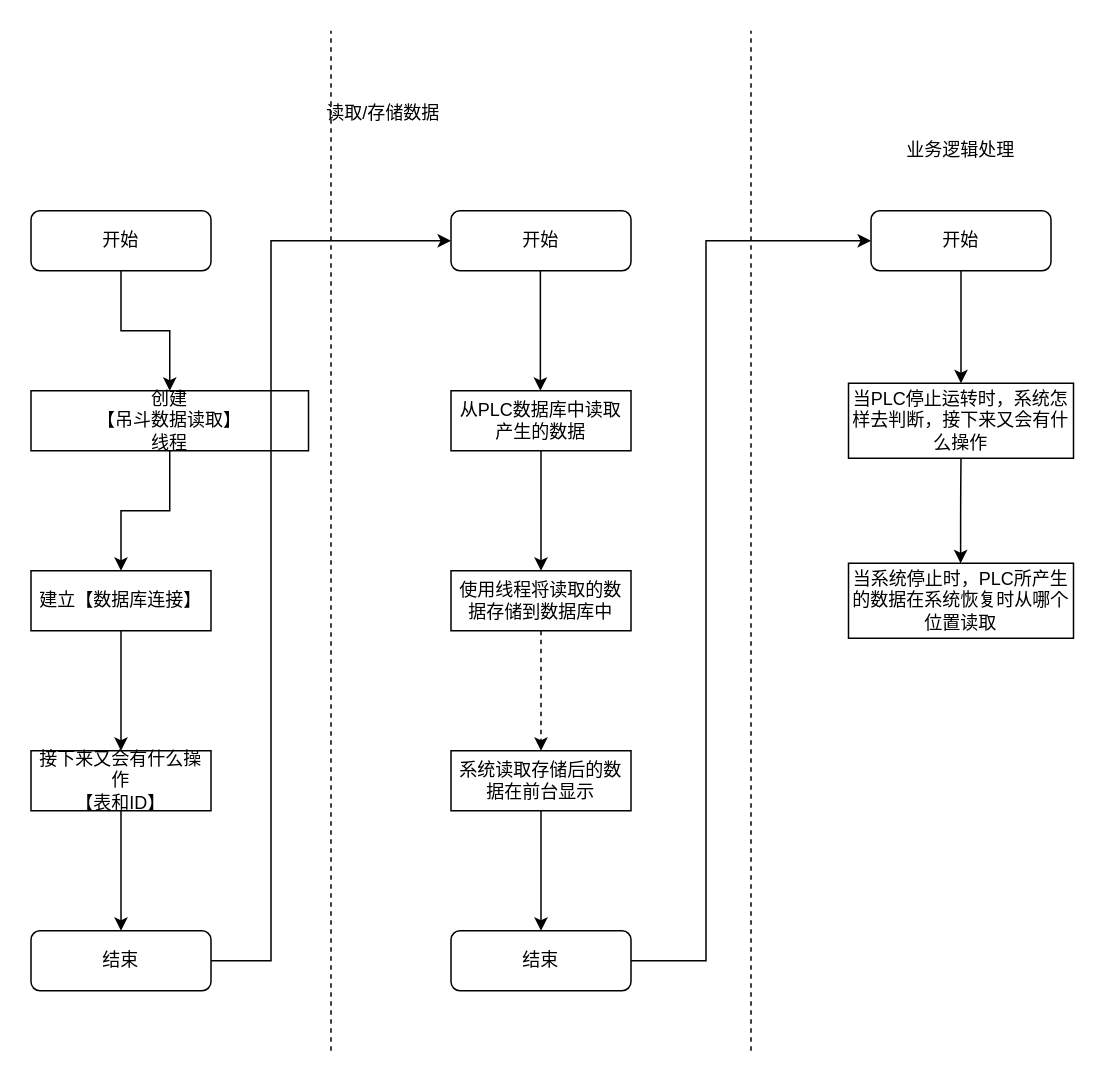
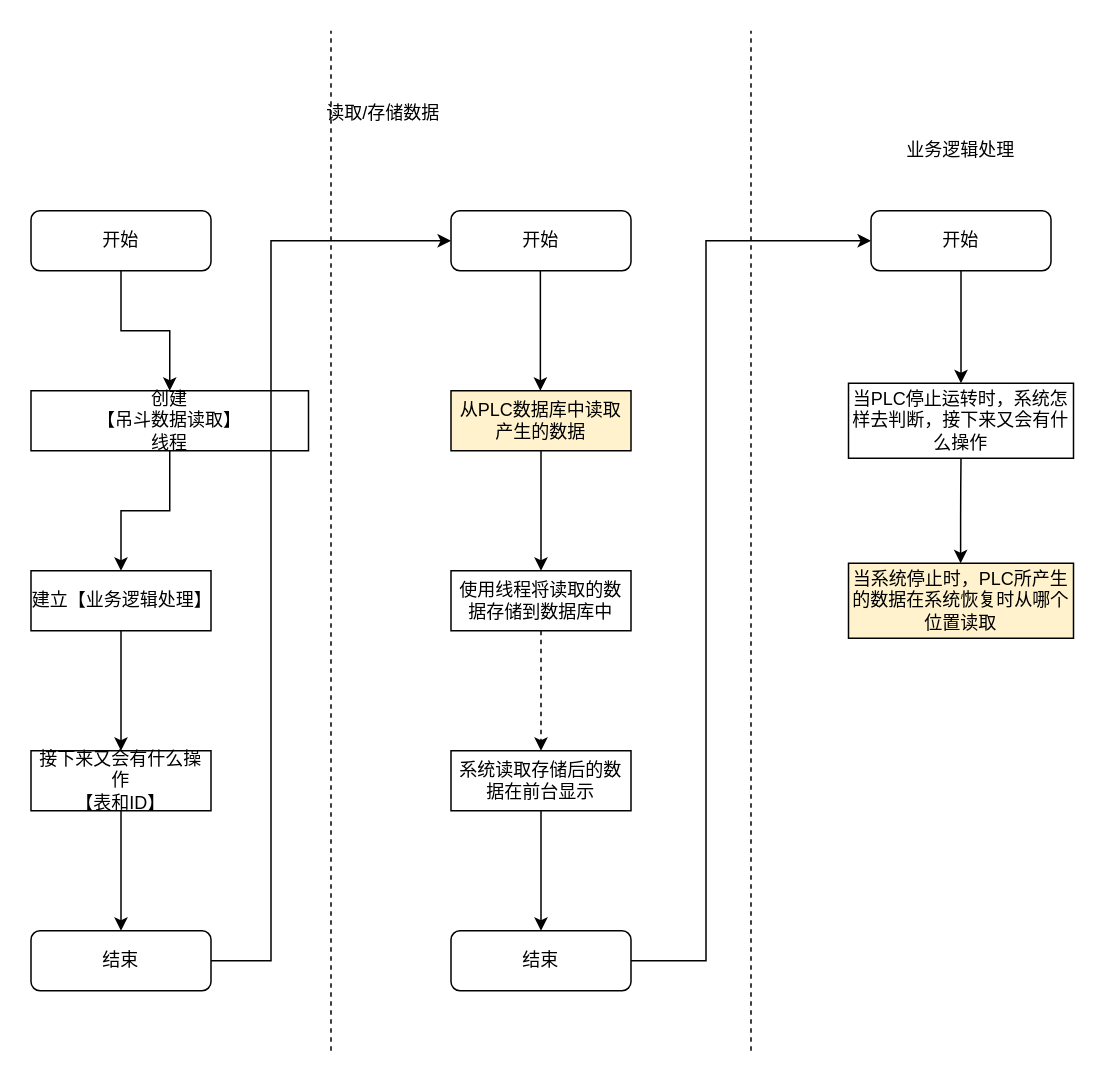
node "从PLC数据库中读取产生的数据": fillcolor #ffffff -> #fff2cc
node "建立【数据库连接】": label "建立【数据库连接】" -> "建立【业务逻辑处理】"
node "当系统停止时，PLC所产生的数据在系统恢复时从哪个位置读取": fillcolor #ffffff -> #fff2cc
